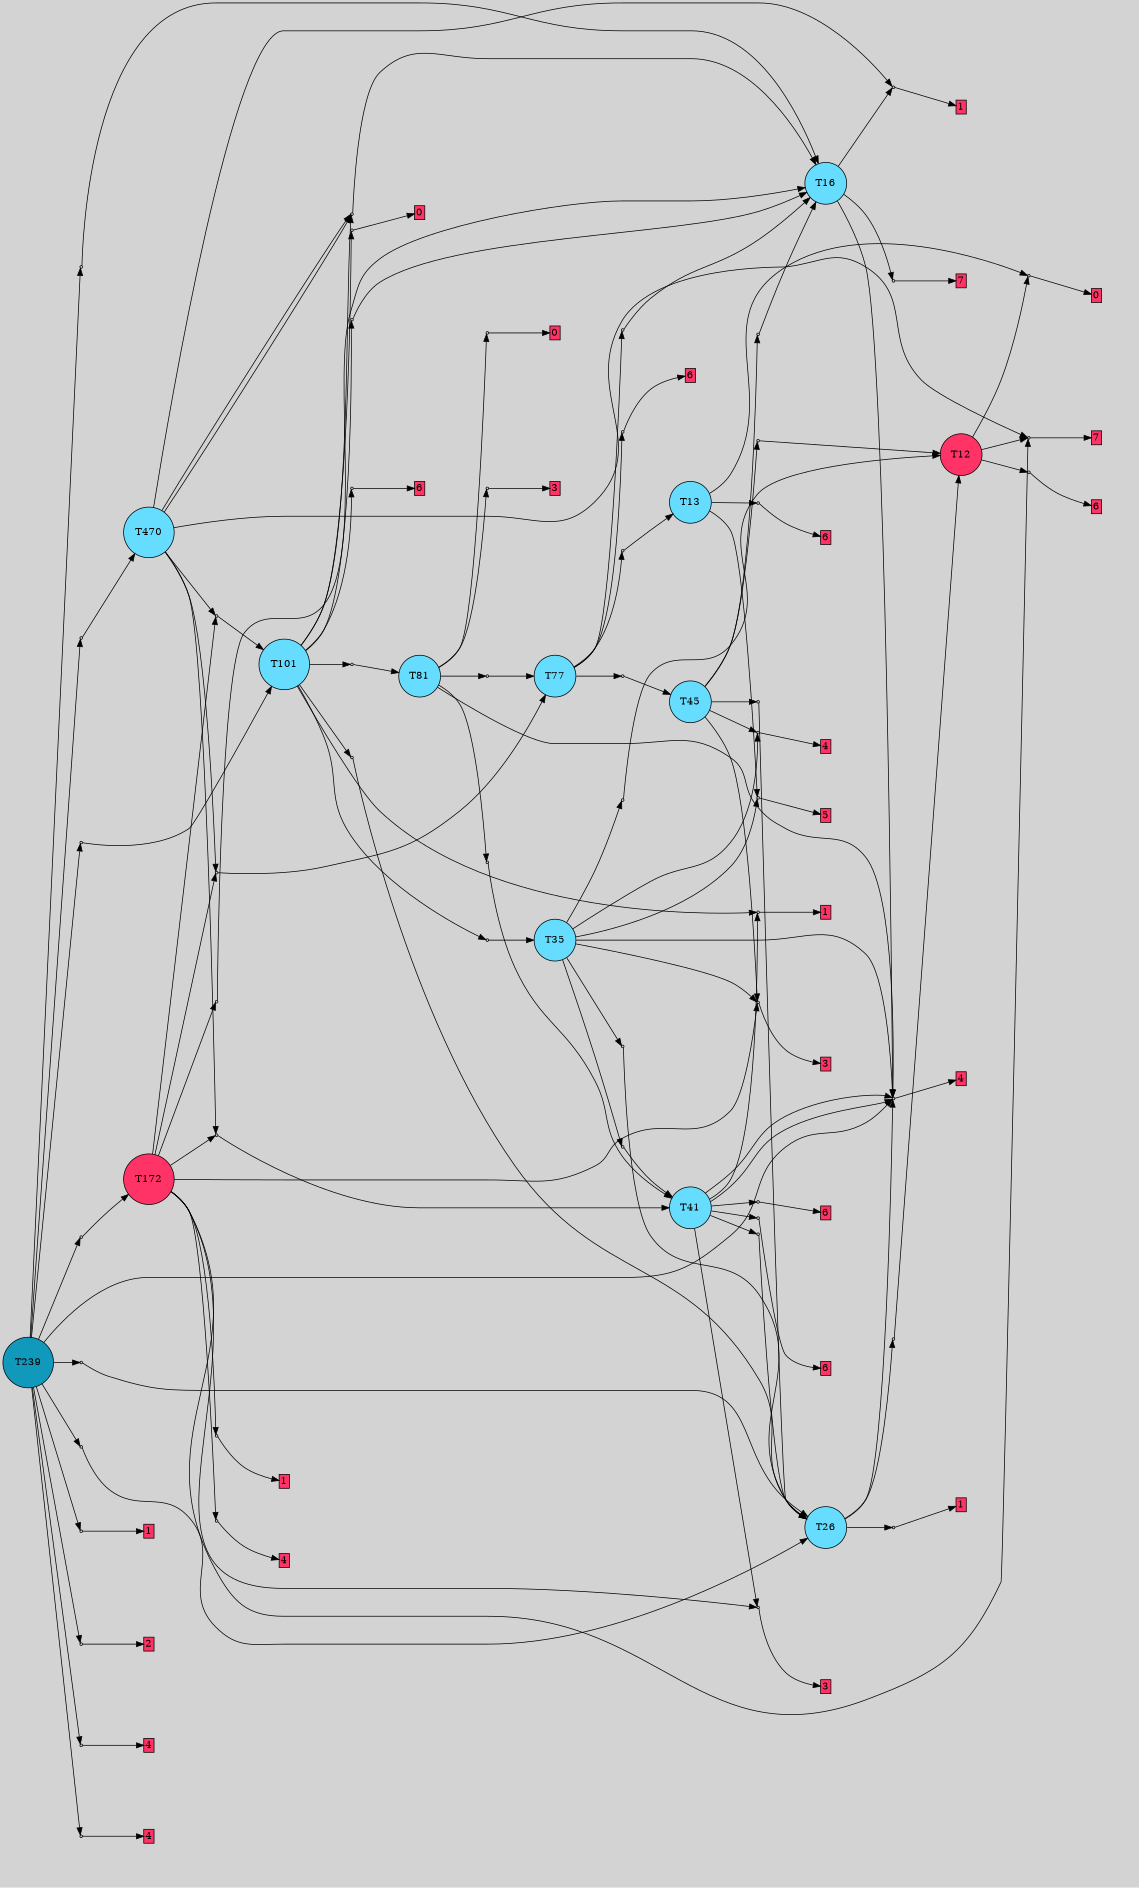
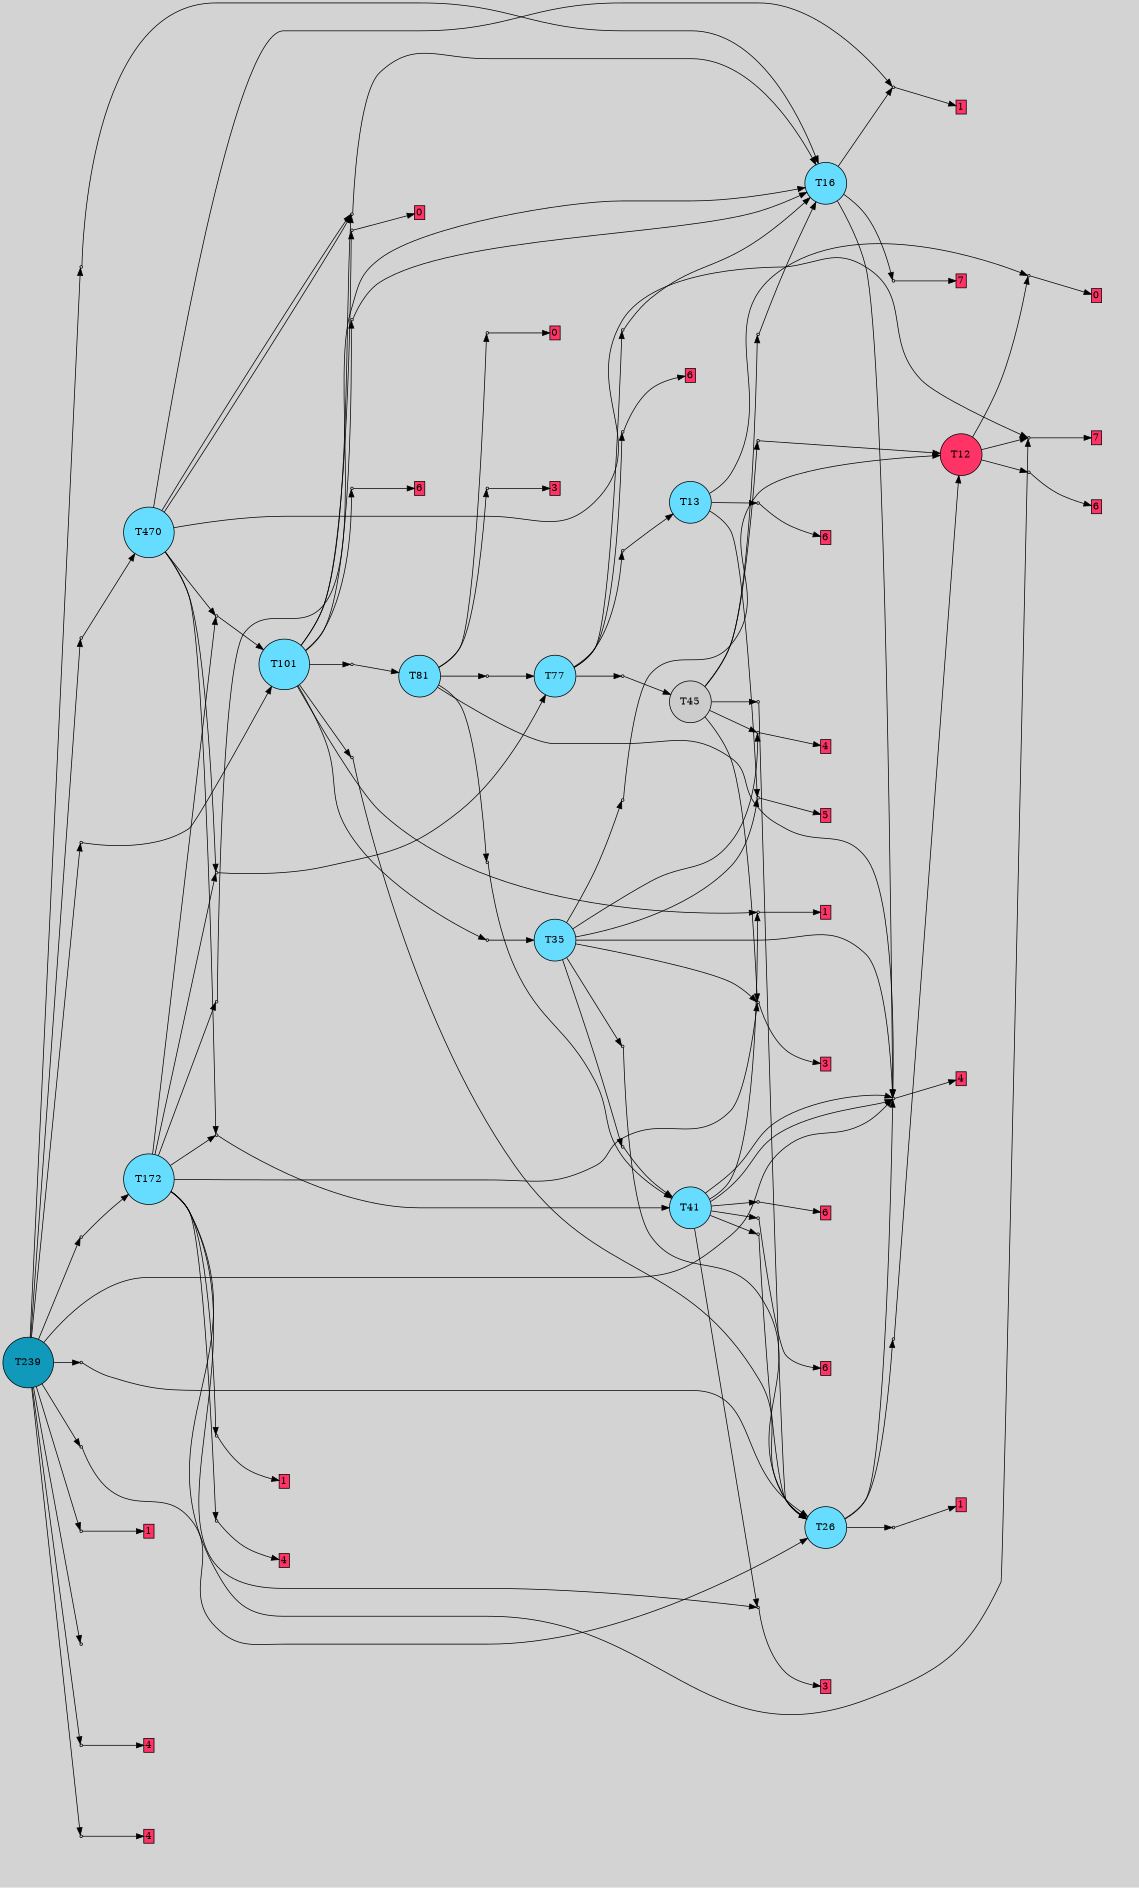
node "T45": fillcolor #66ddff -> #cccccc
node "T172": fillcolor #ff3366 -> #66ddff
node "2": removed
